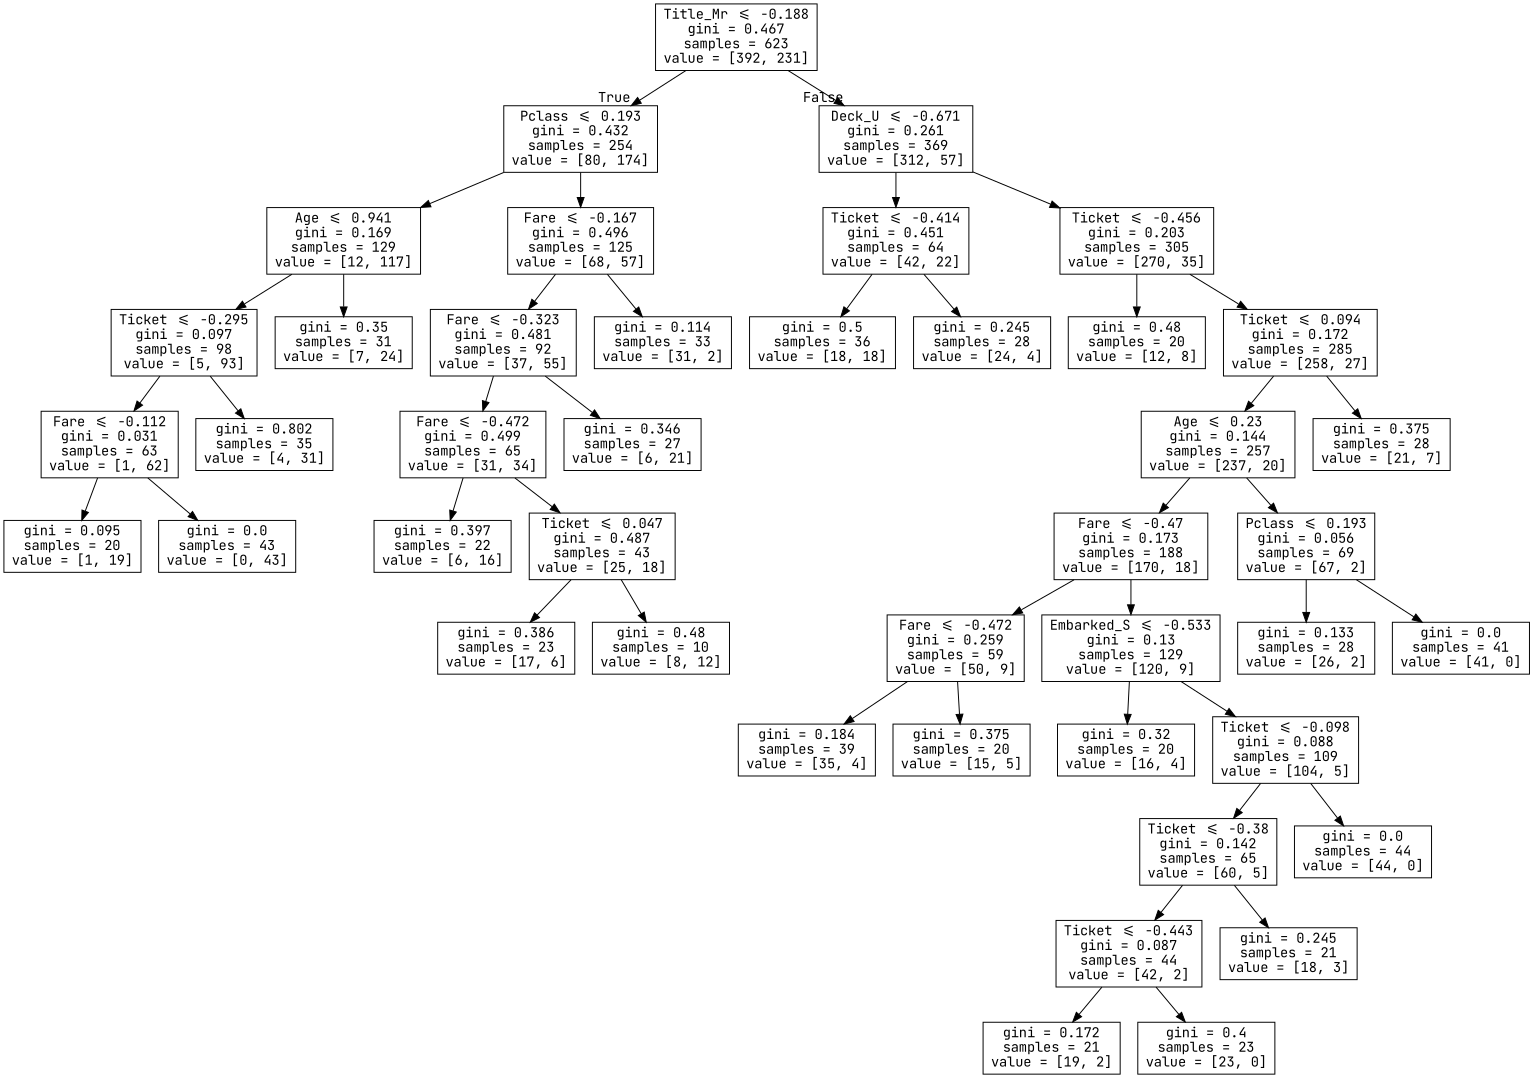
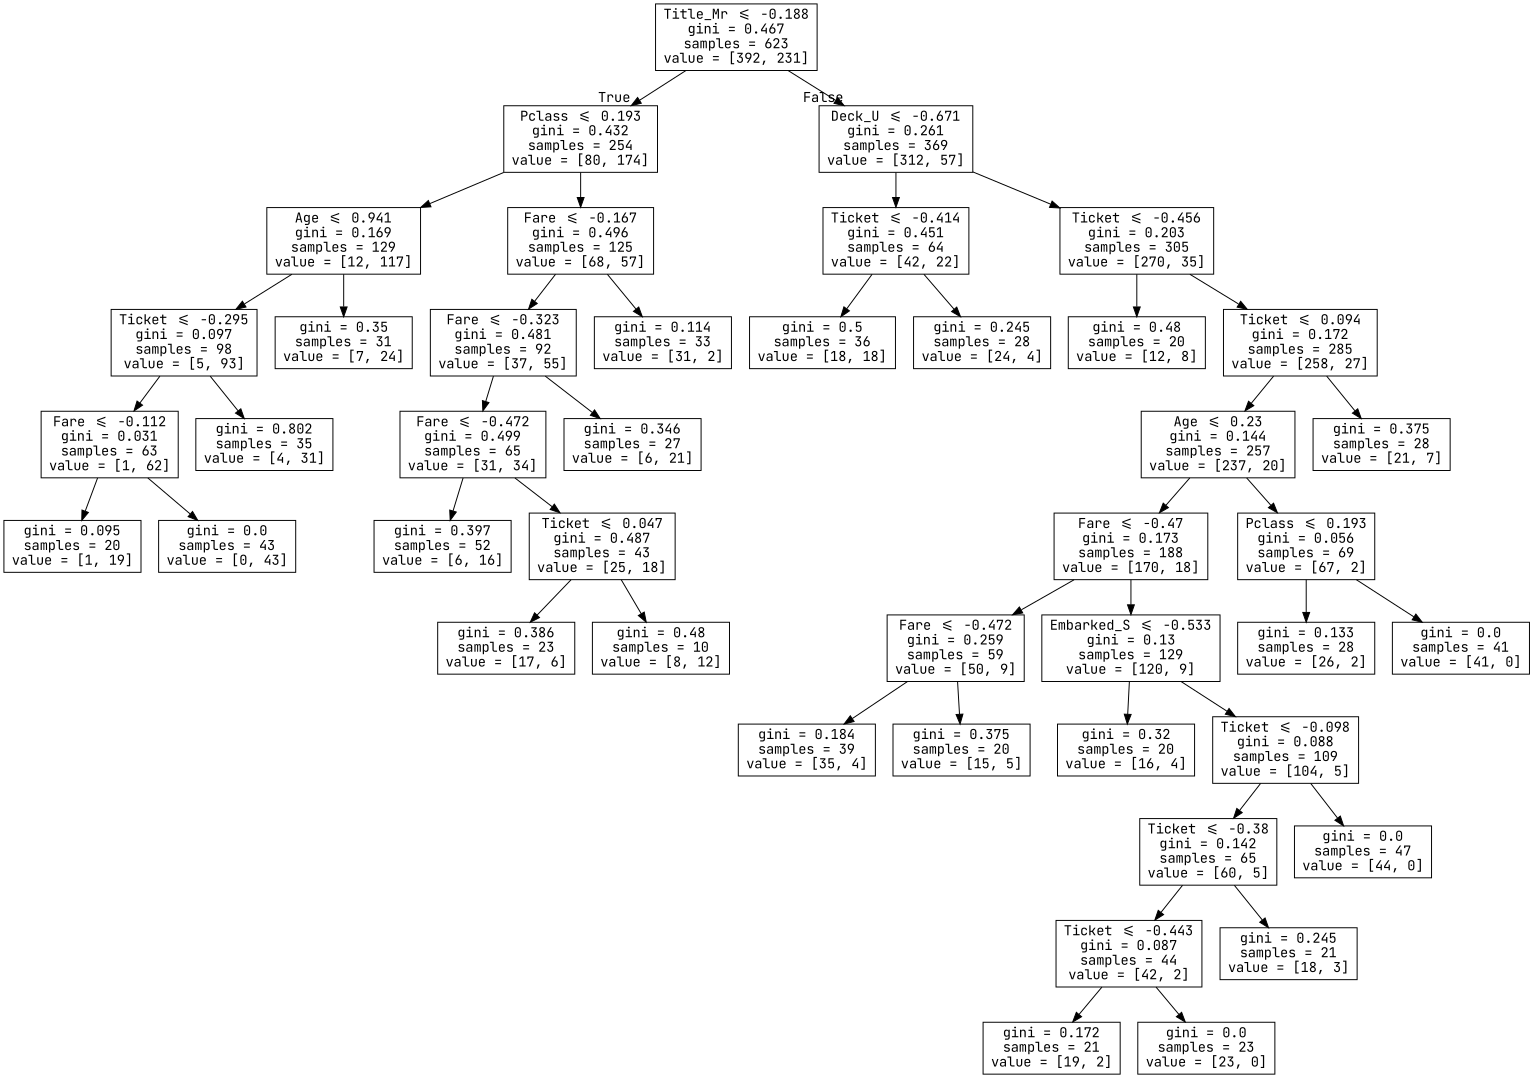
node "gini = 0.397 samples = 22 value = [6, 16]": label "gini = 0.397 samples = 22 value = [6, 16]" -> "gini = 0.397 samples = 52 value = [6, 16]"
node "gini = 0.0 samples = 44 value = [44, 0]": label "gini = 0.0 samples = 44 value = [44, 0]" -> "gini = 0.0 samples = 47 value = [44, 0]"
node "gini = 0.4 samples = 23 value = [23, 0]": label "gini = 0.4 samples = 23 value = [23, 0]" -> "gini = 0.0 samples = 23 value = [23, 0]"
